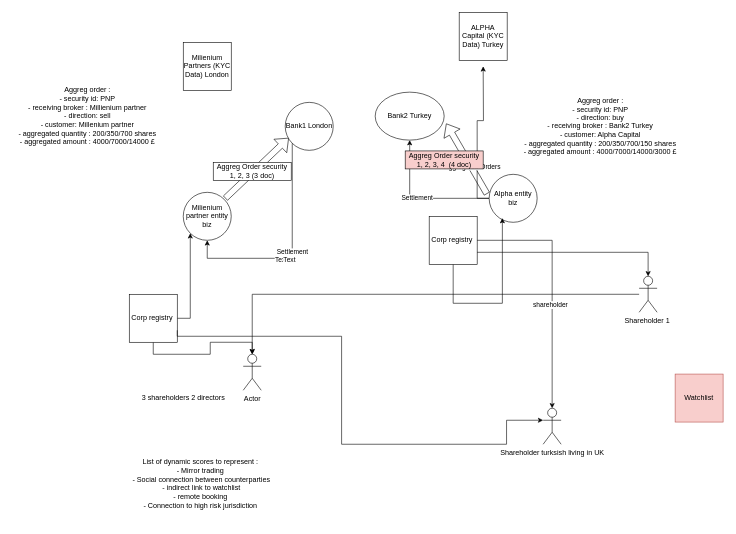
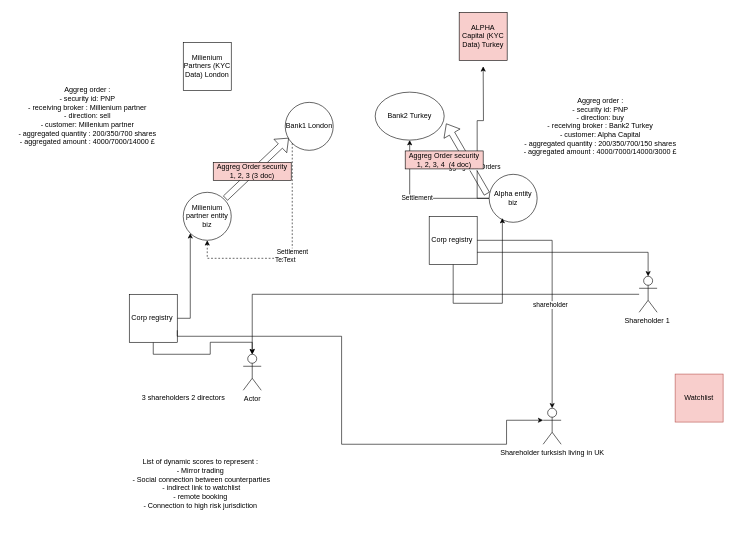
node "ALPHA Capital (KYC Data) Turkey": fillcolor #ffffff -> #f8cecc
node "Aggreg Order security 1, 2, 3 (3 doc)": fillcolor #ffffff -> #f8cecc
edge "Bank1 London" -> "Milienium partner entity biz": style solid -> dashed
